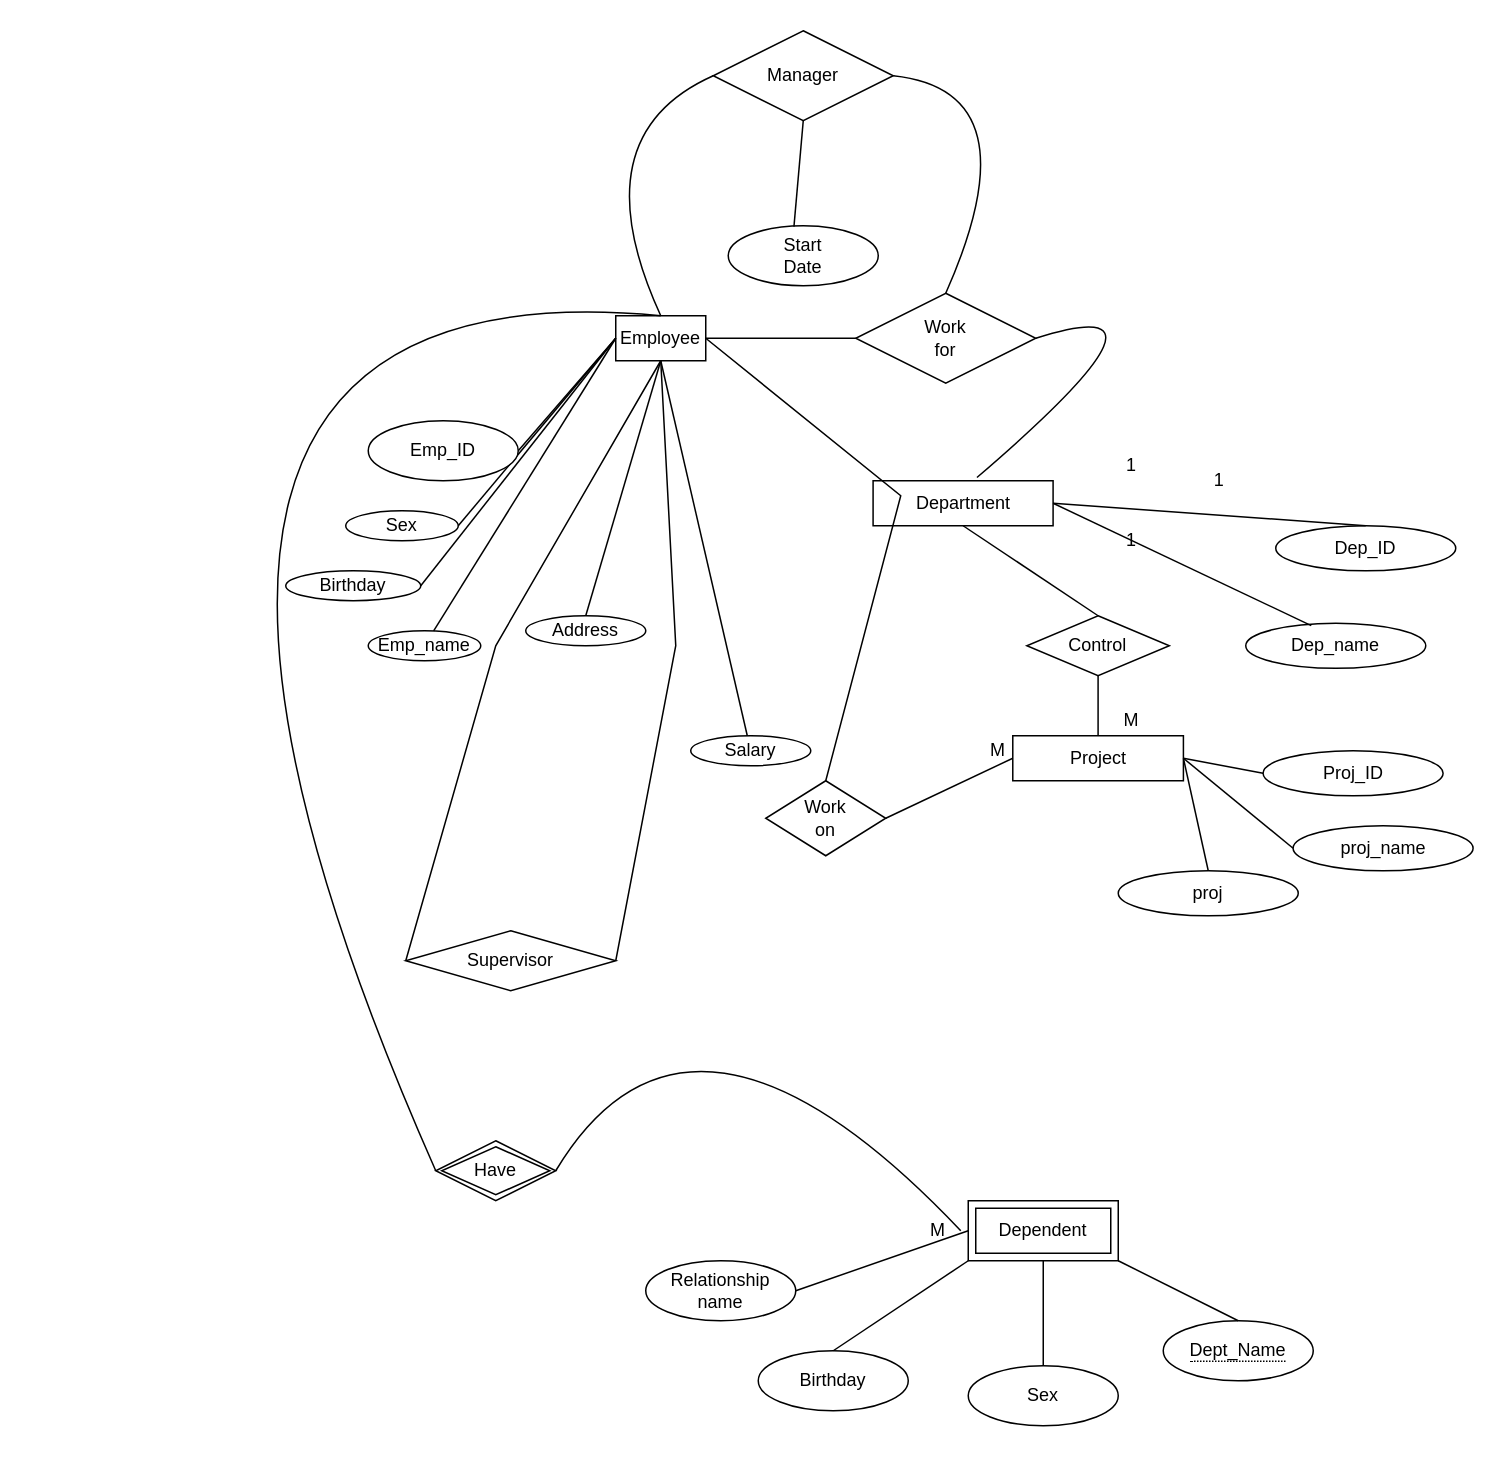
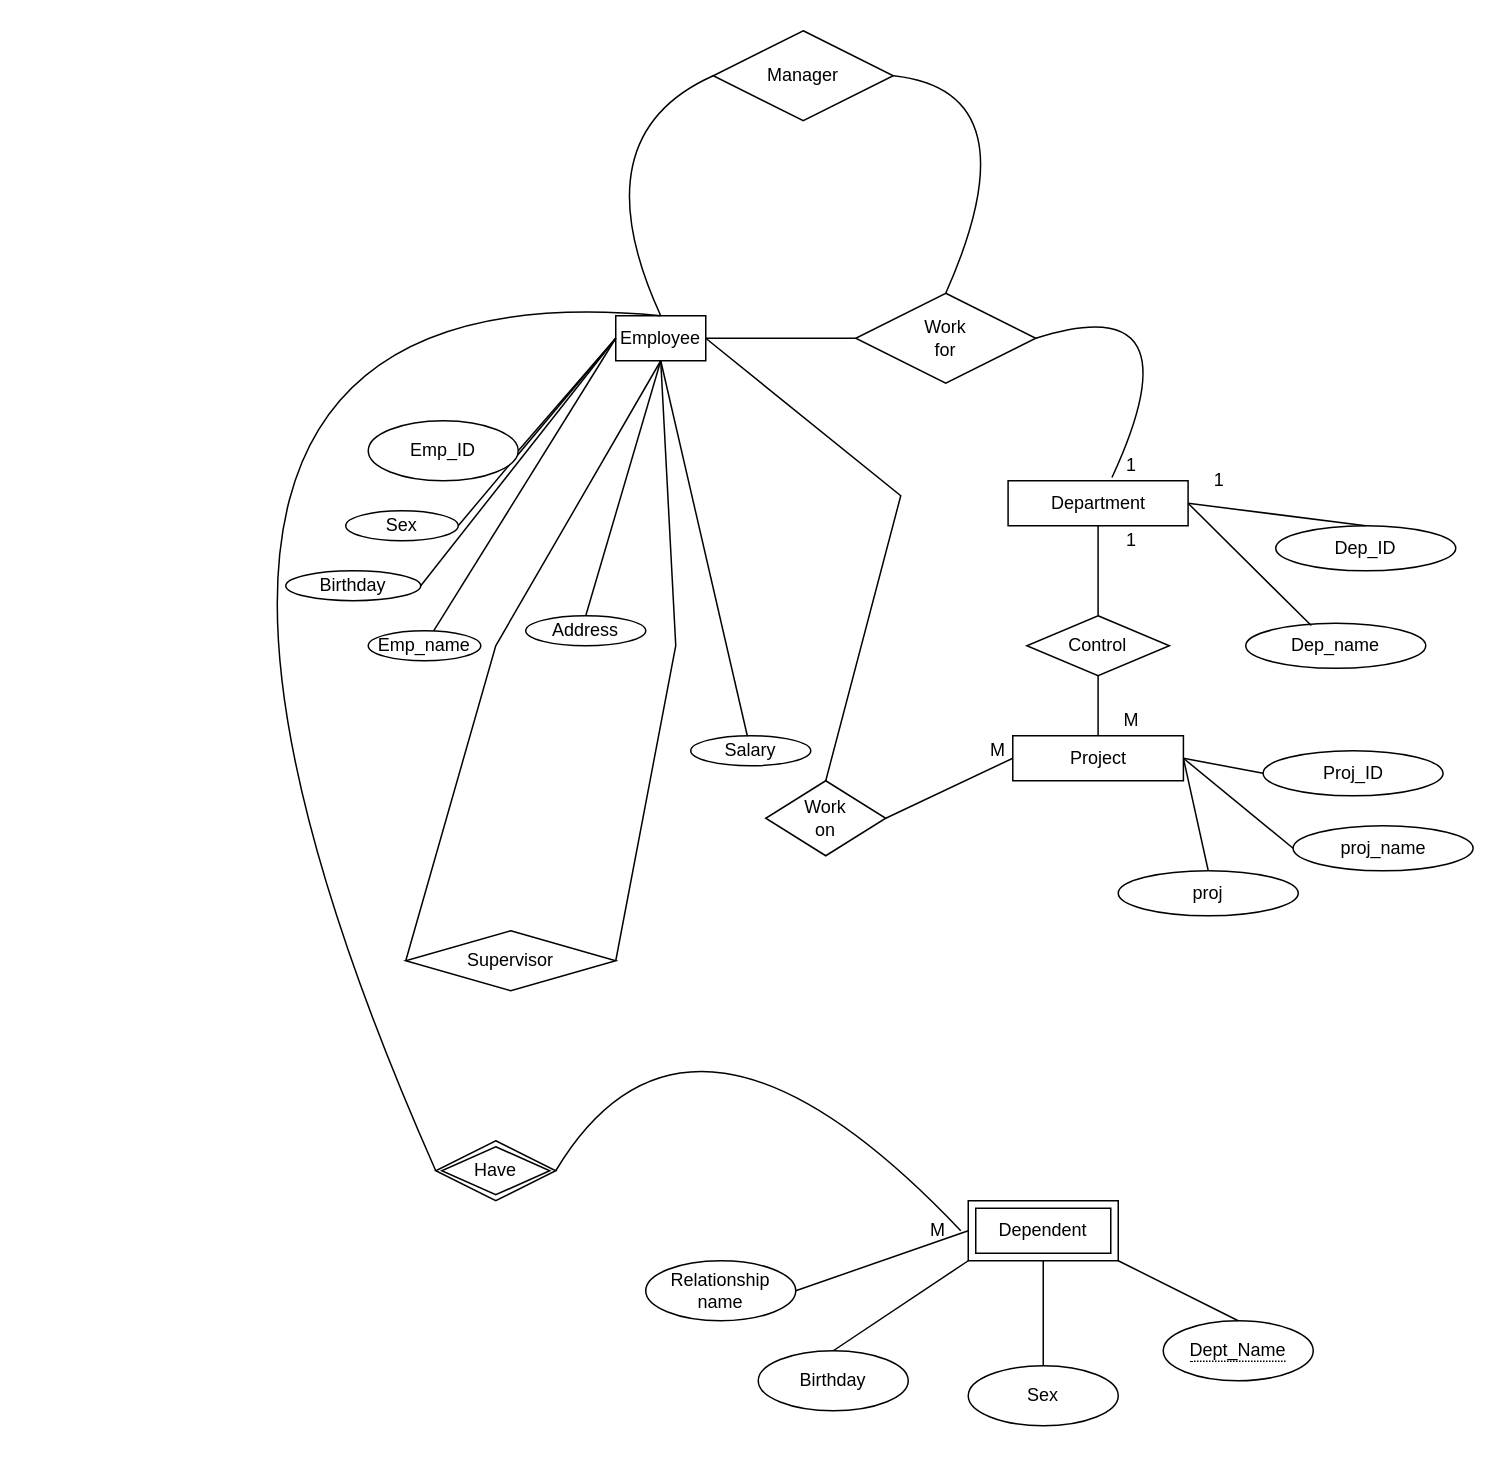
edge "Manager" -- "Start Date": removed
node "Start Date": removed
node "Department": moved (963, 503) -> (1098, 503)
